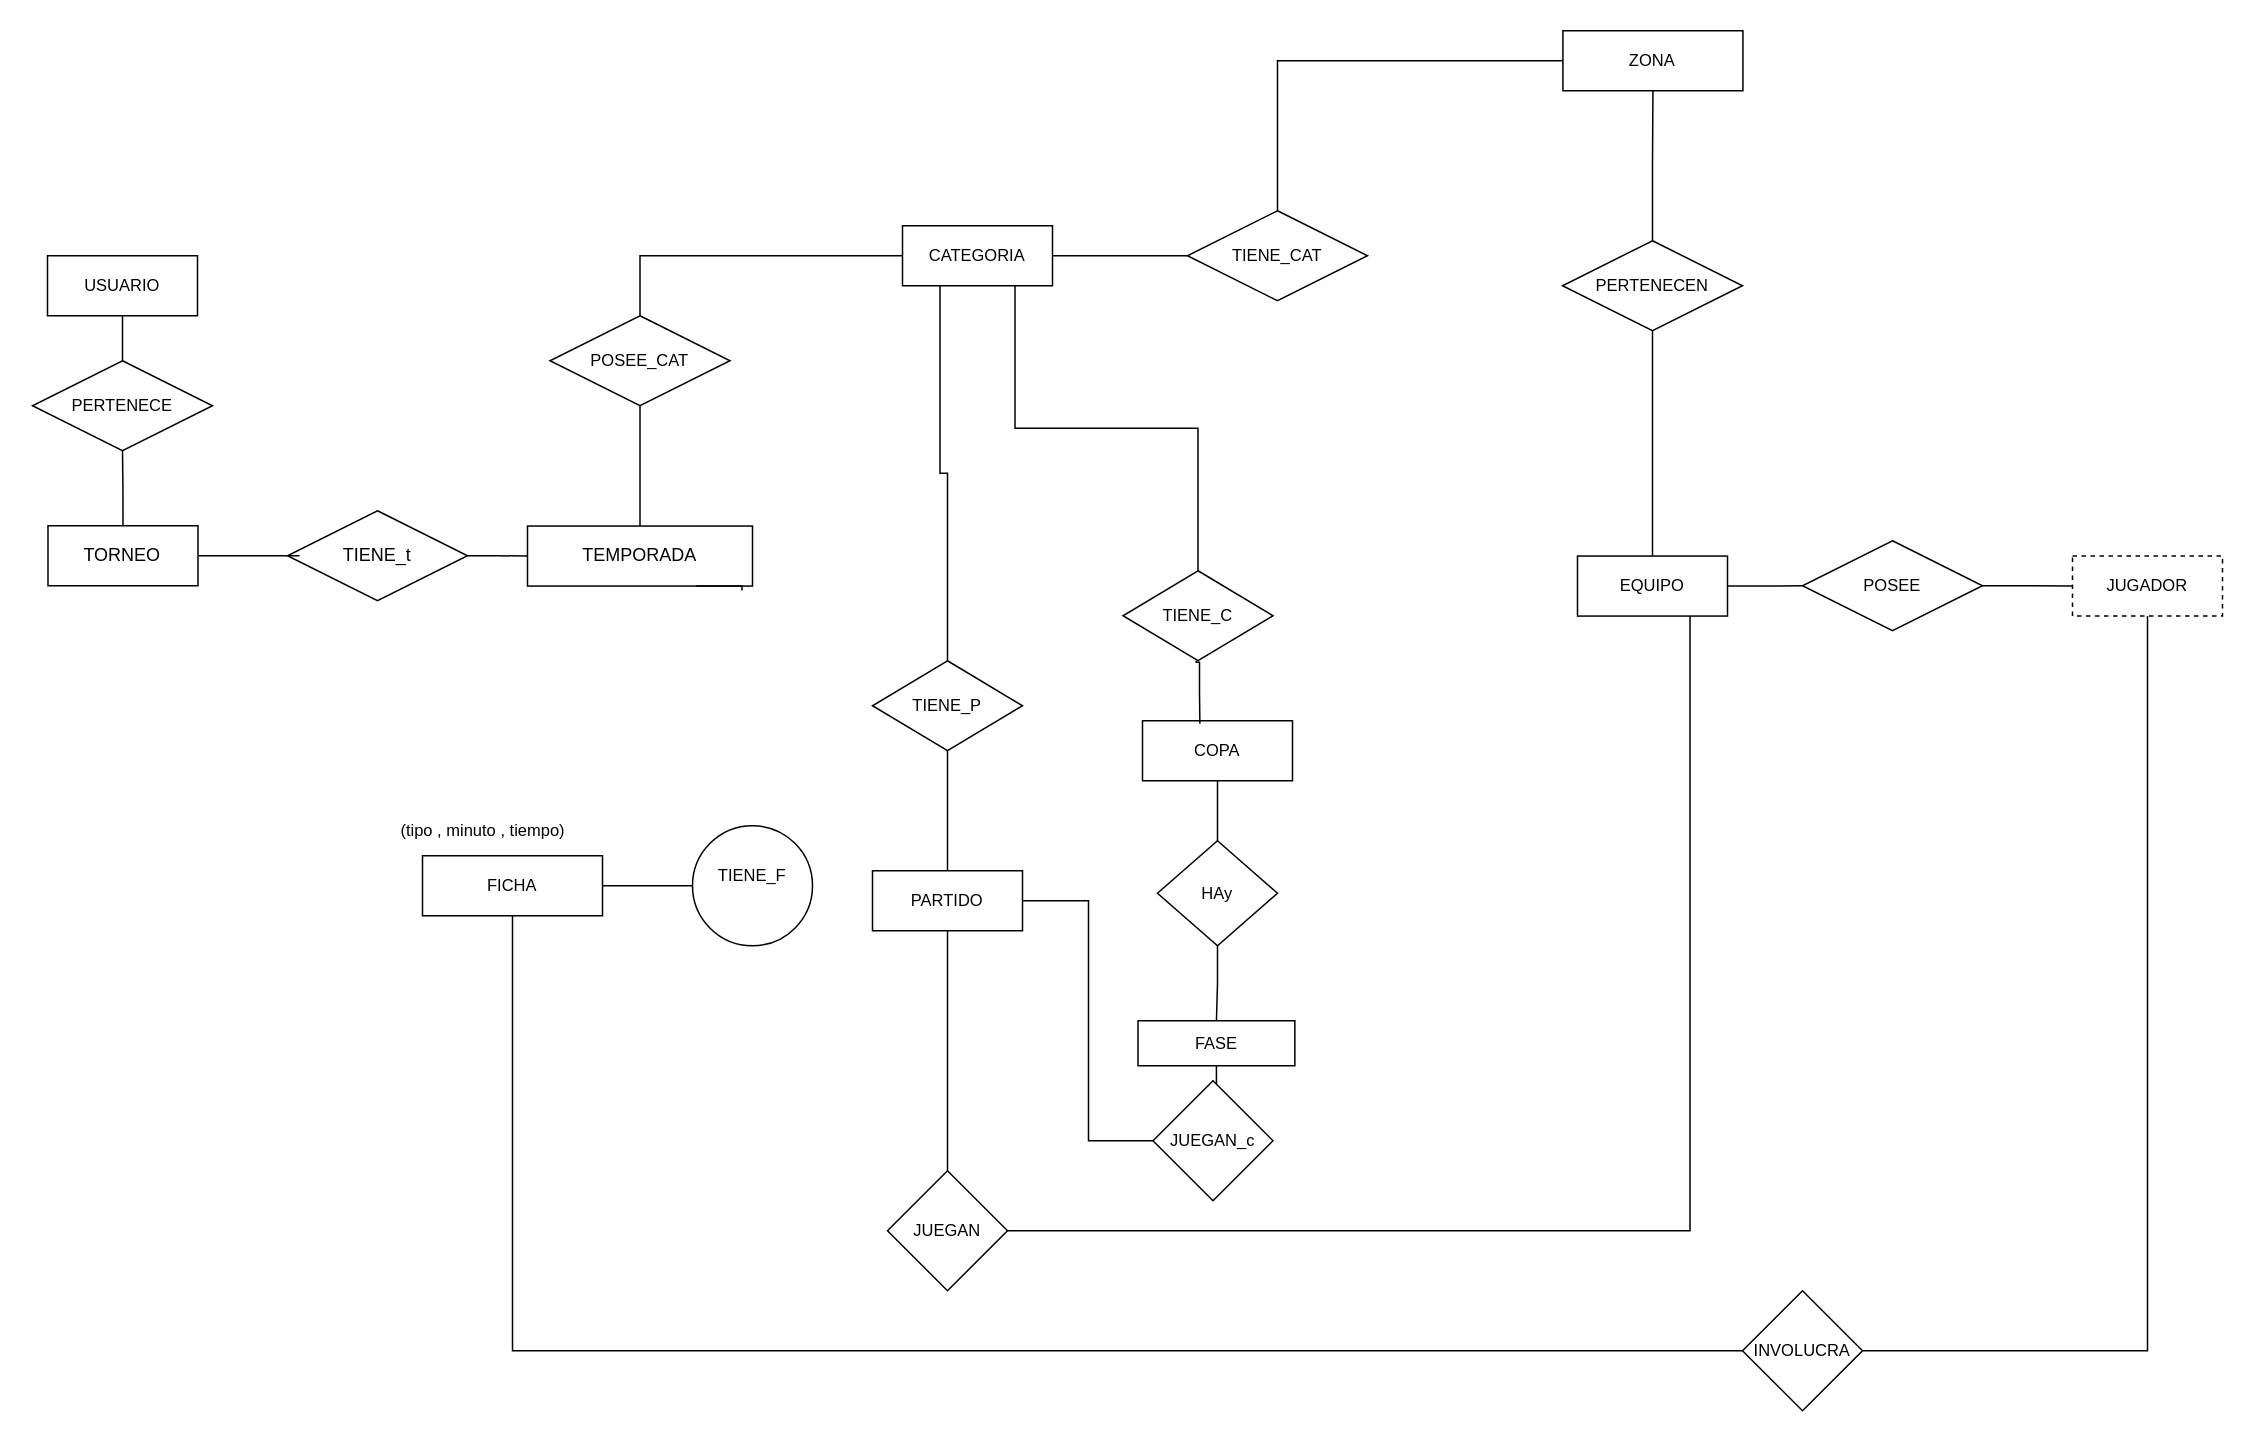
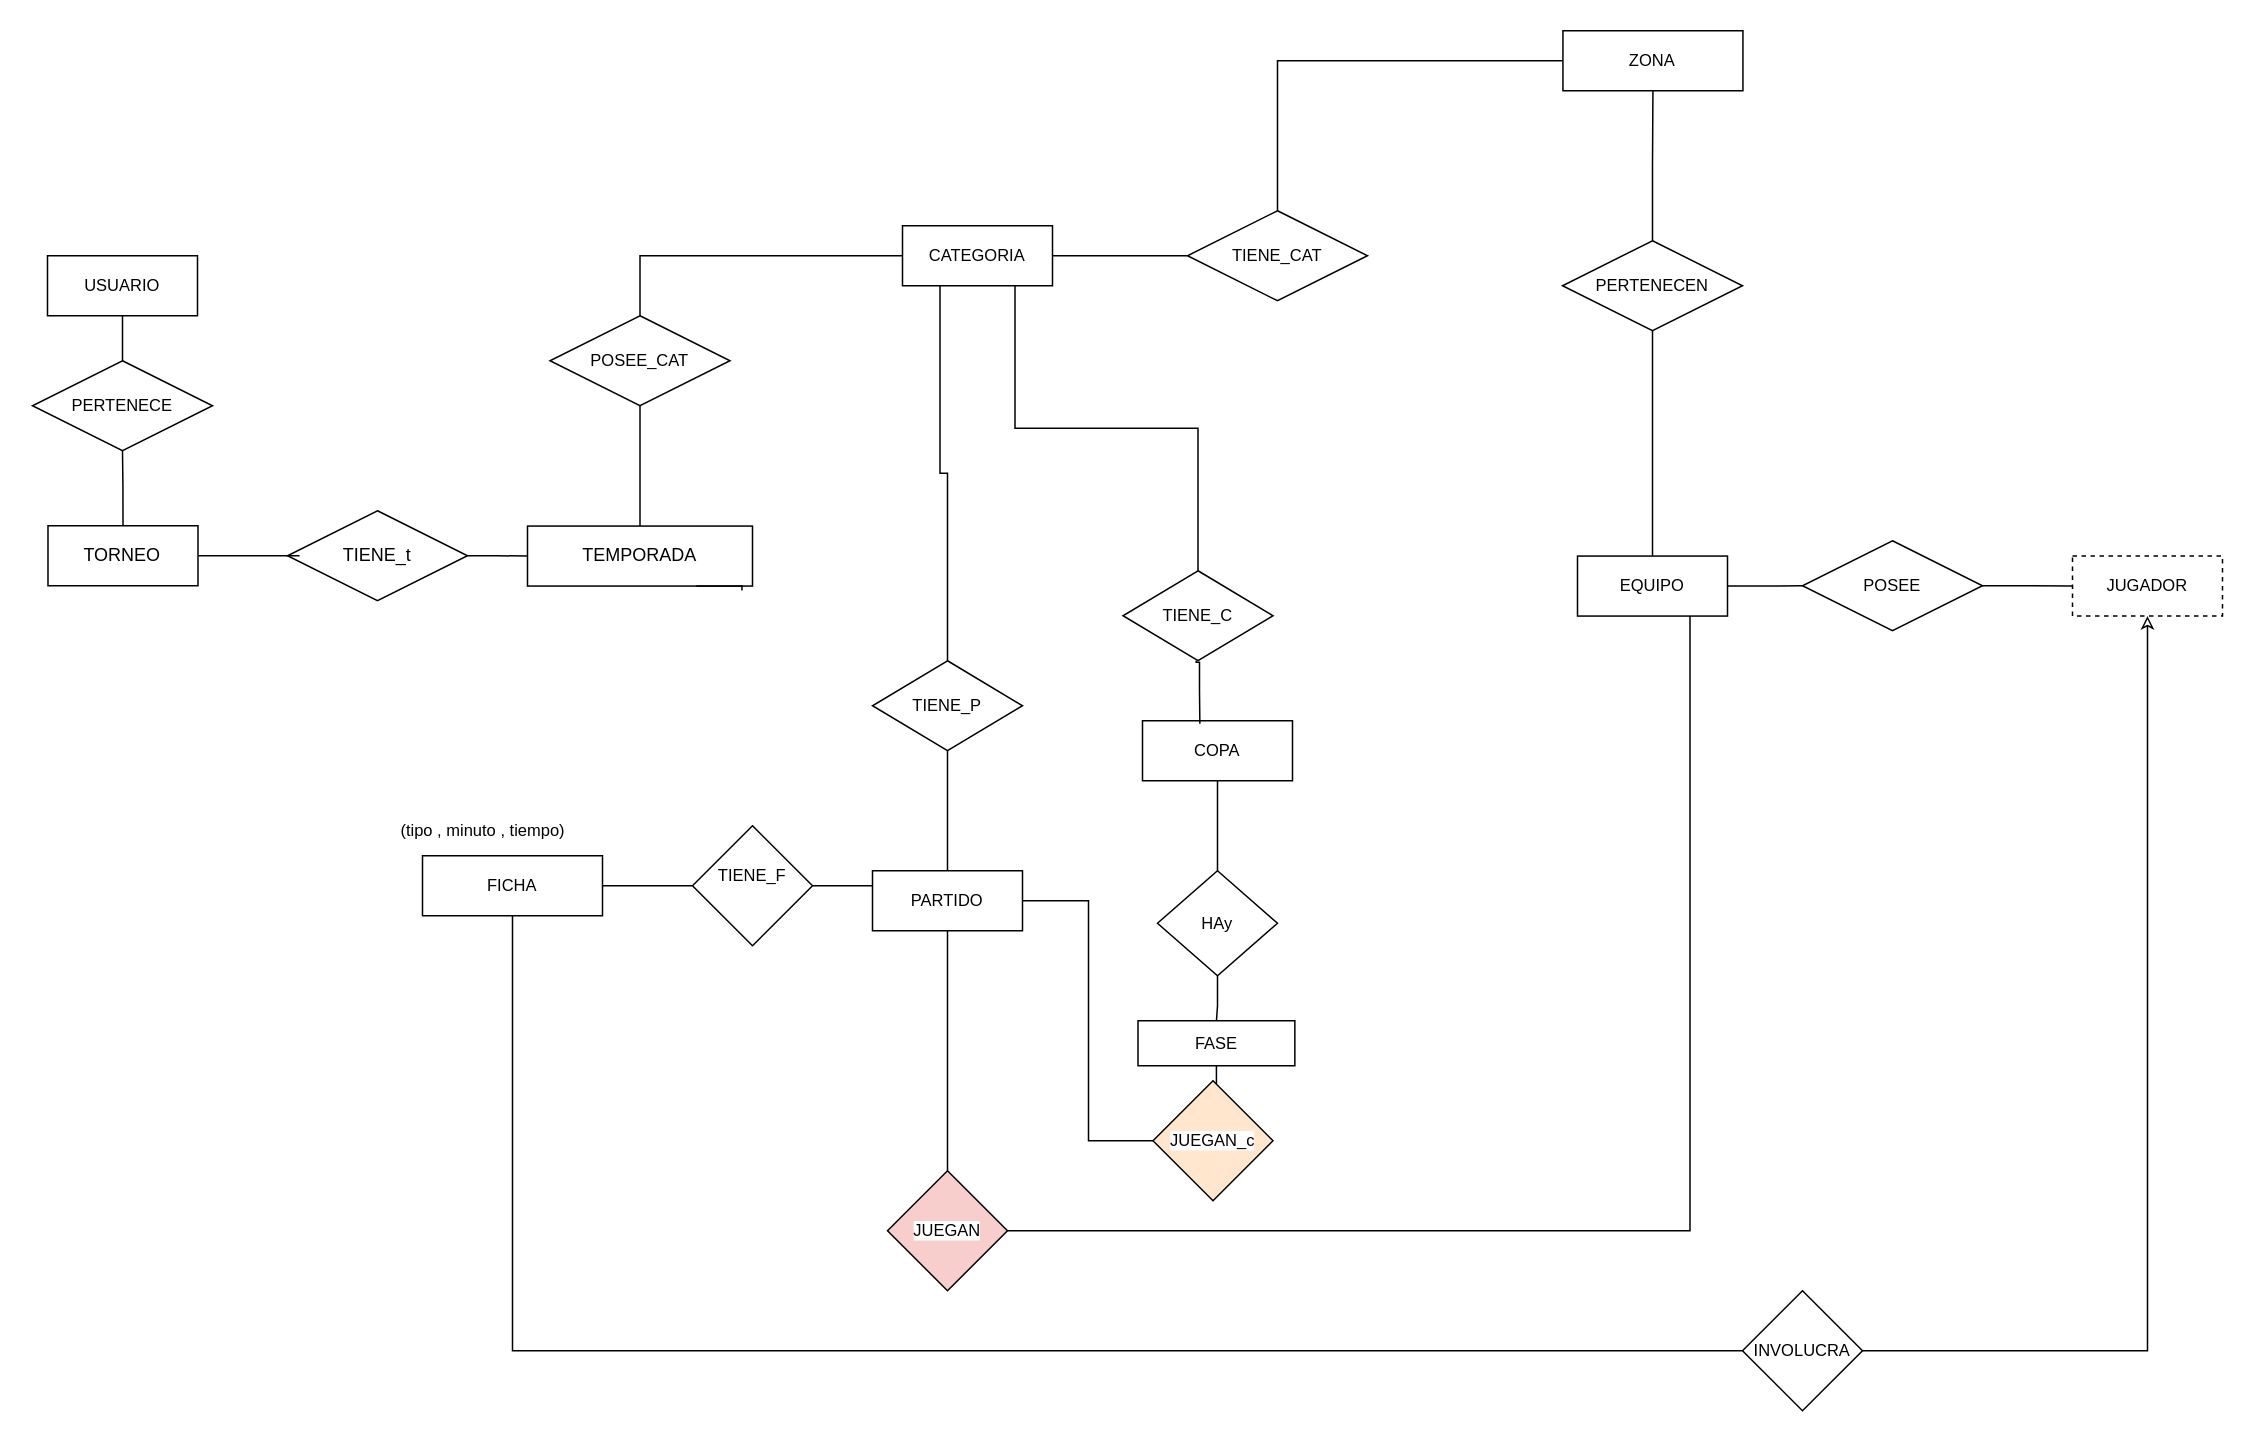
edge "JUGADOR" -- "INVOLUCRA": arrowhead none -> classic
node "TIENE_F": shape ellipse -> diamond
edge "TIENE_F" -- "PARTIDO": added
node "HAy": moved (1217, 893) -> (1217, 923)
node "JUEGAN_c": fillcolor #ffffff -> #ffe6cc
node "JUEGAN": fillcolor #ffffff -> #f8cecc
